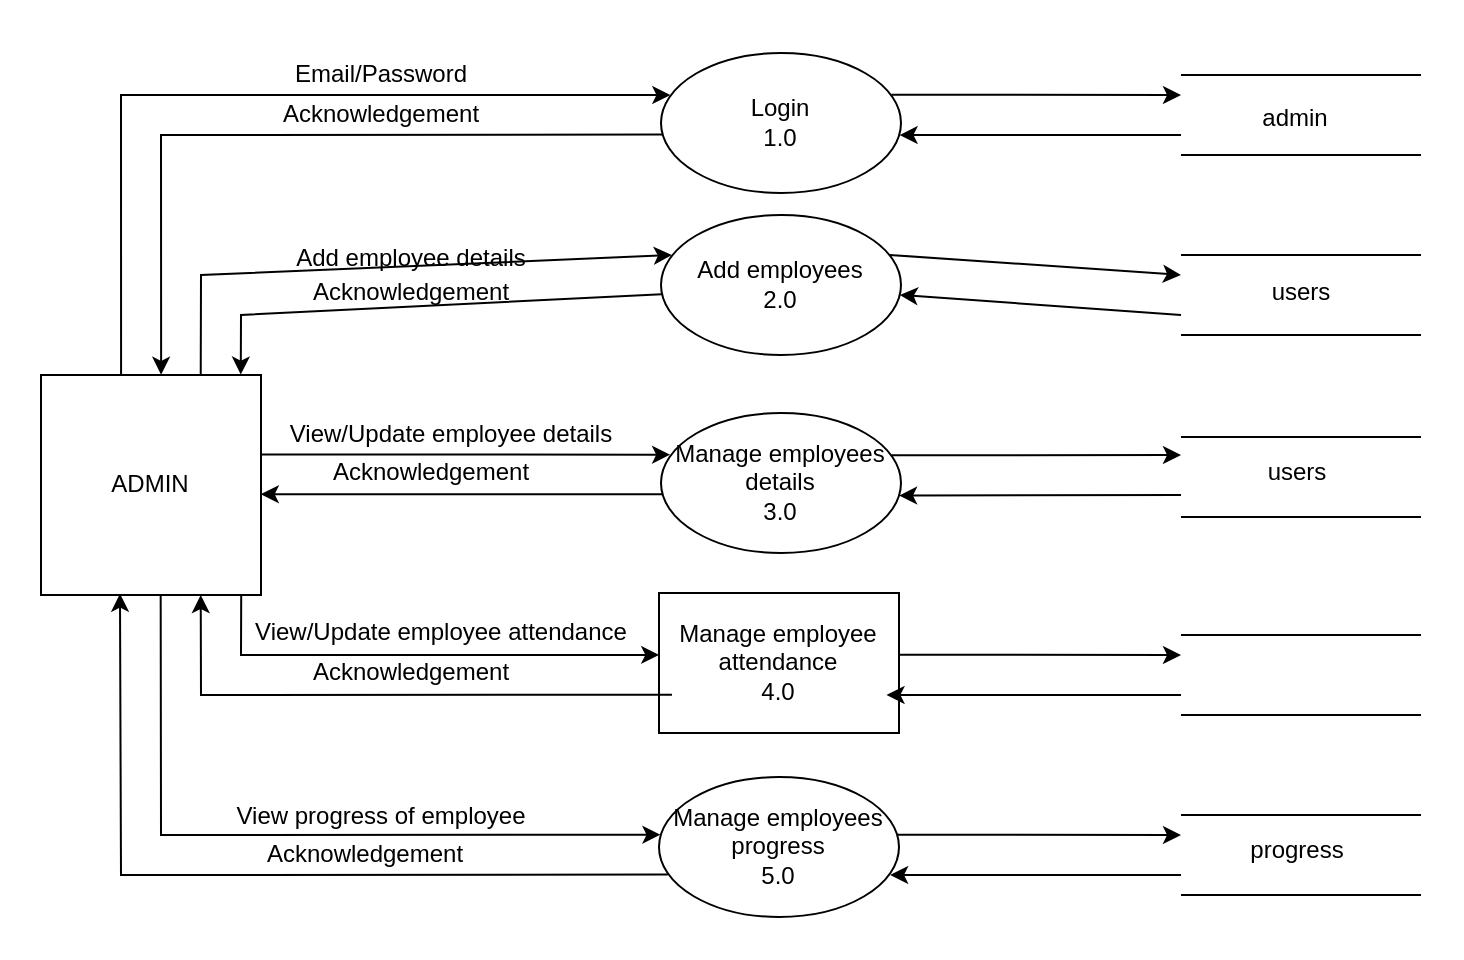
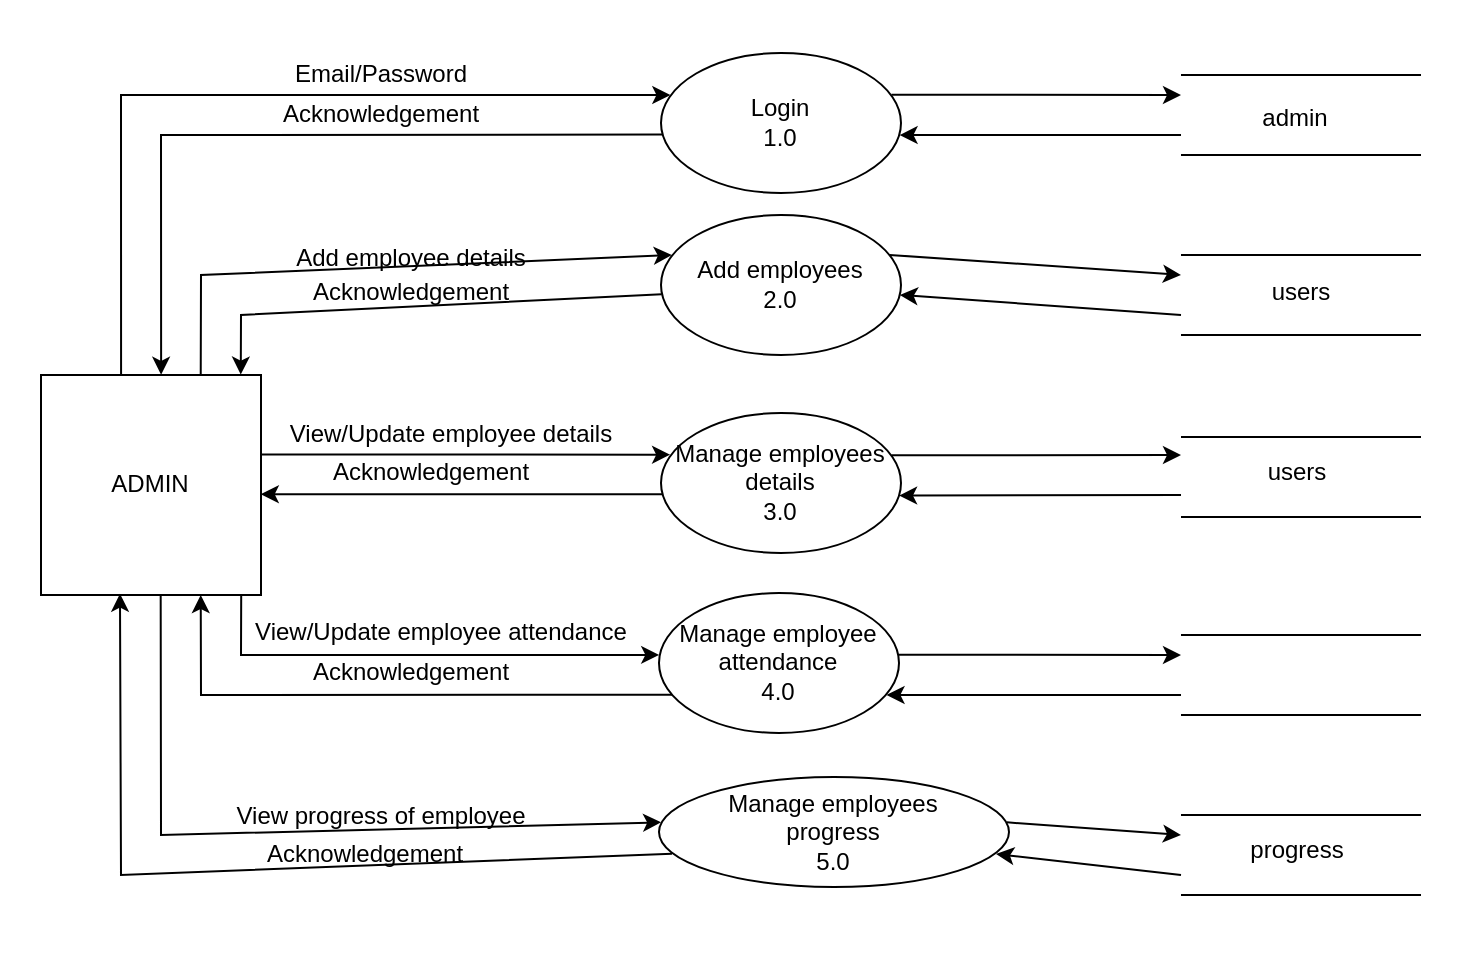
node "Manage employeeattendance4.0": shape rectangle -> ellipse
node "Manage employeesprogress5.0": size 240x140 -> 350x110
